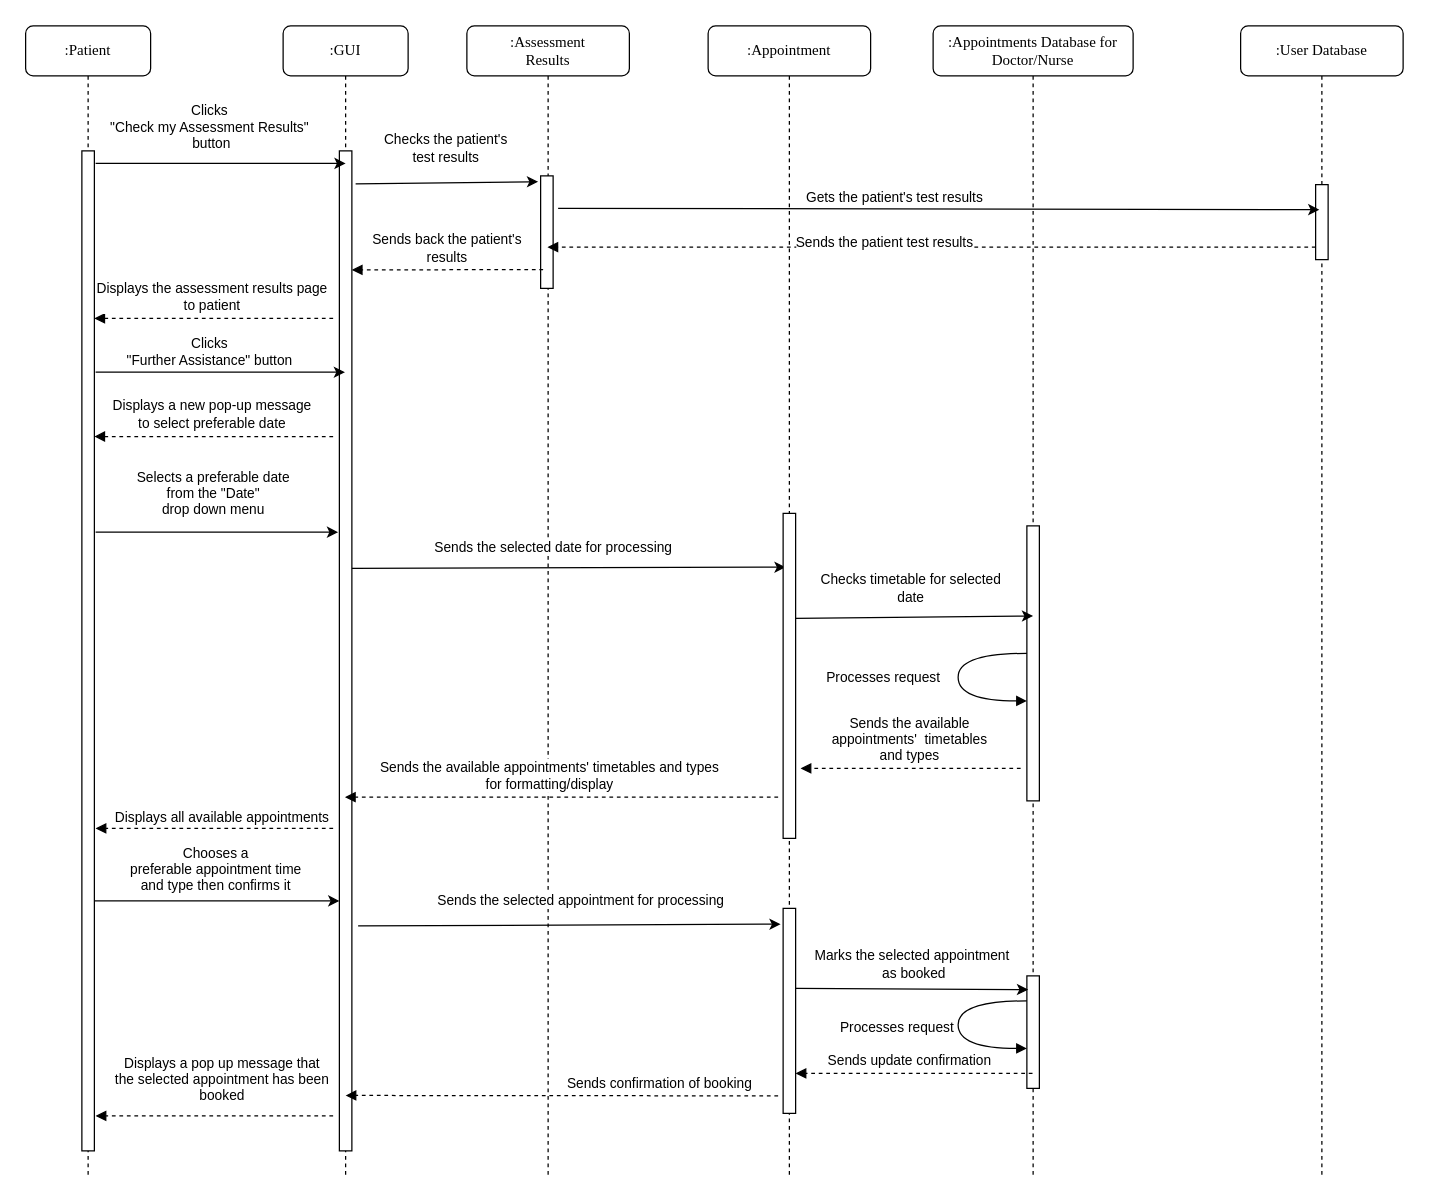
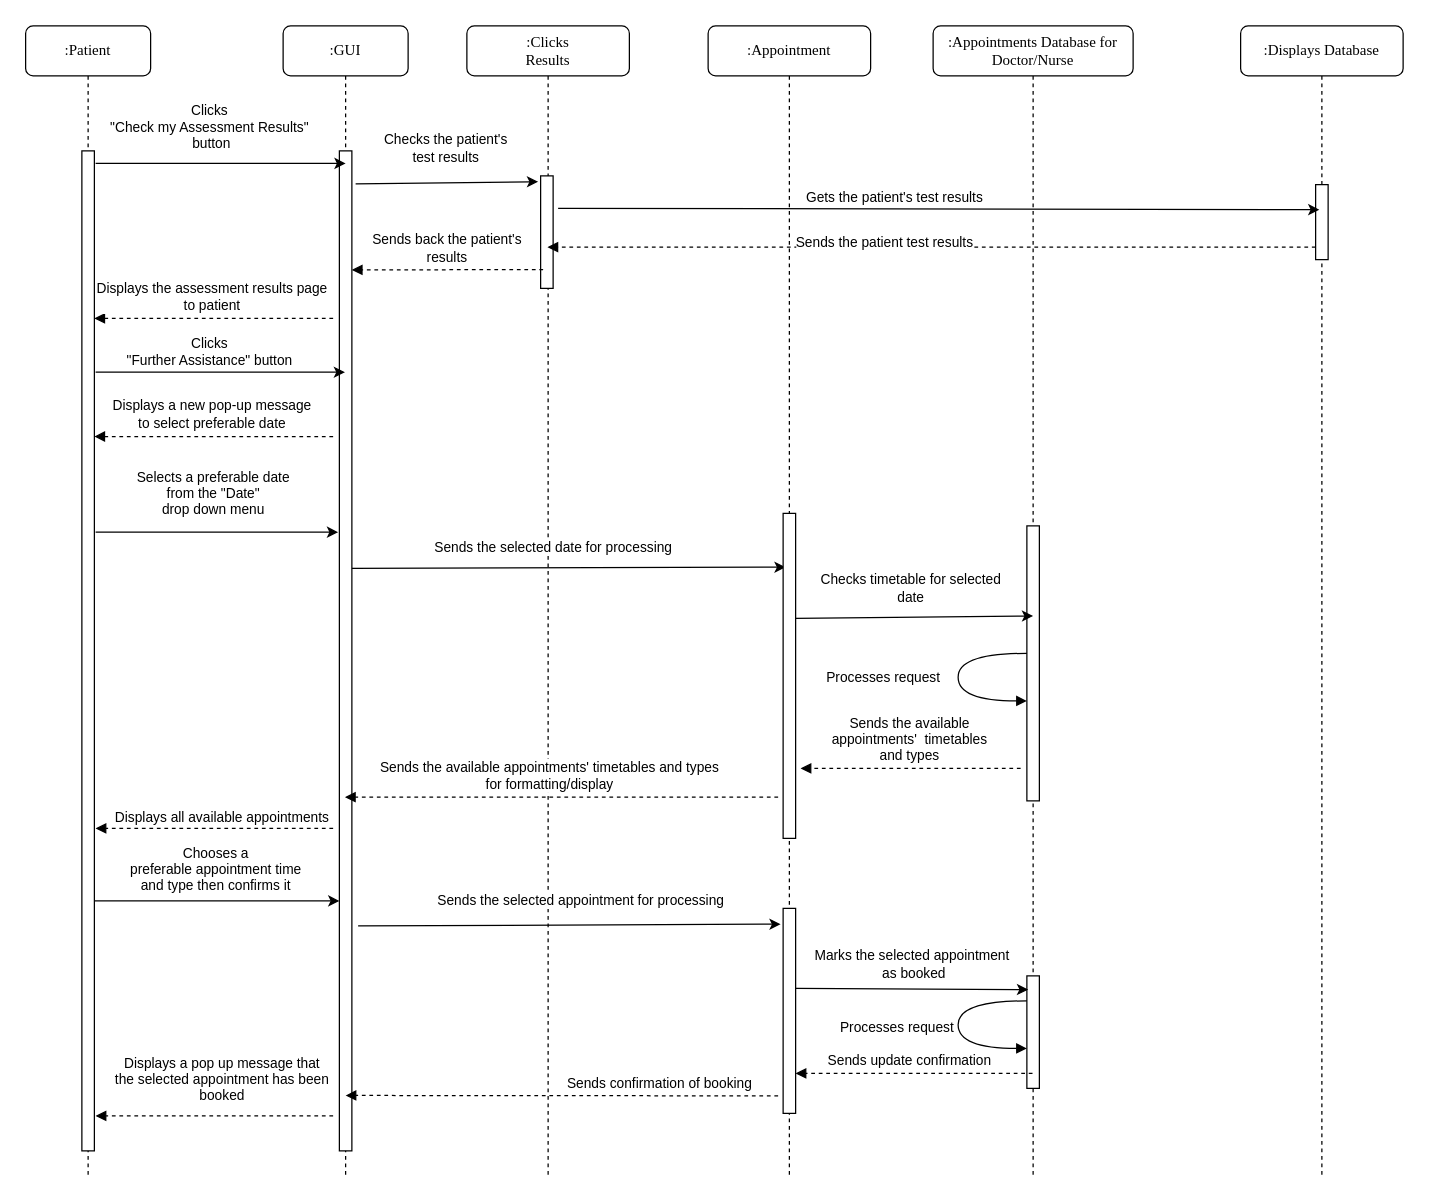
node ":Assessment Results": label ":Assessment Results" -> ":Clicks Results"
node ":User Database": label ":User Database" -> ":Displays Database"
